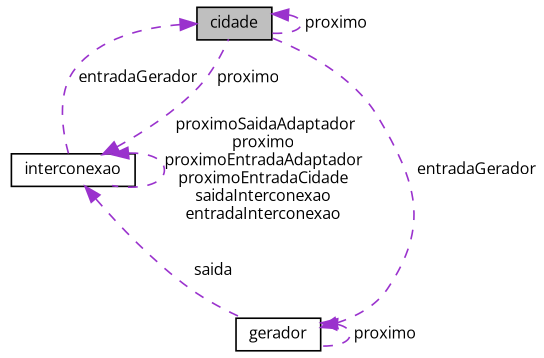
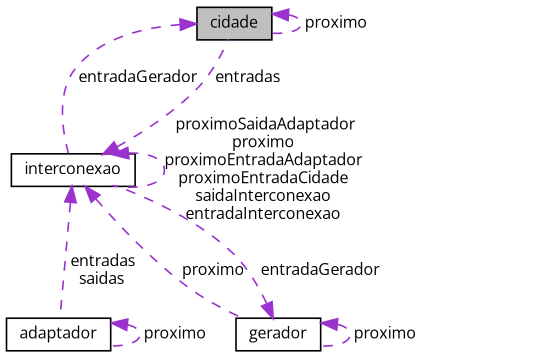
edge "cidade" -> "interconexao": label " proximo" -> " entradas"
edge "cidade" -> "gerador": now "interconexao" -> "gerador"
edge "gerador" -> "interconexao": label " saida" -> " proximo"
node "adaptador": added
